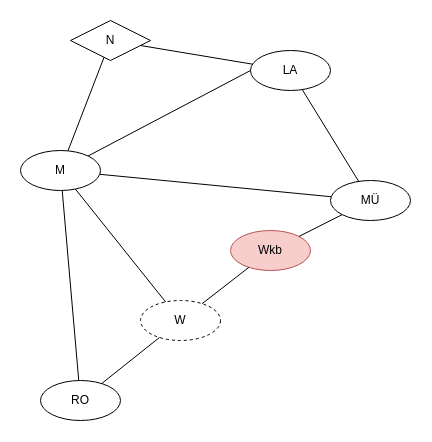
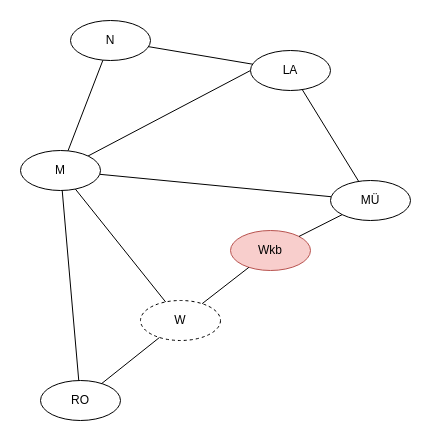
node "N": shape diamond -> ellipse
